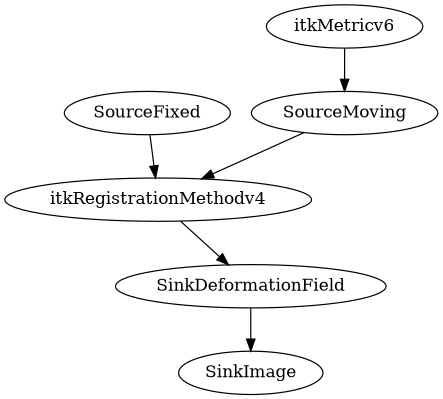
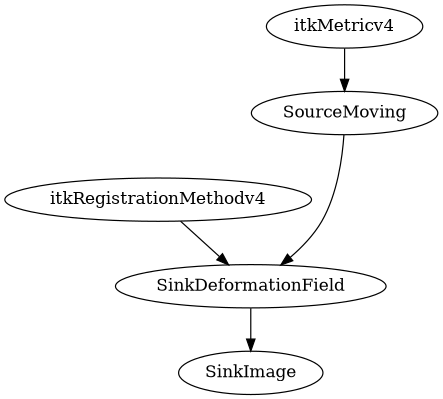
node "itkMetricv6": label "itkMetricv6" -> "itkMetricv4"
node "SourceFixed": removed
edge "SourceMoving" -> "itkRegistrationMethodv4": now "SourceMoving" -> "SinkDeformationField"
